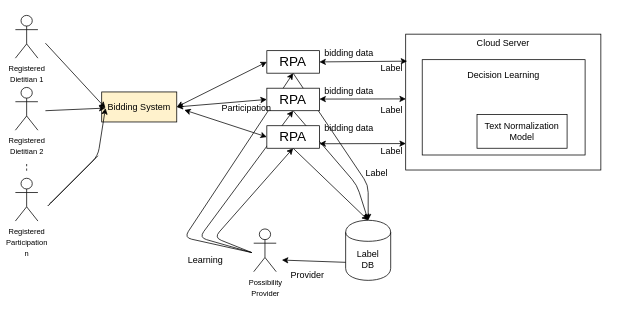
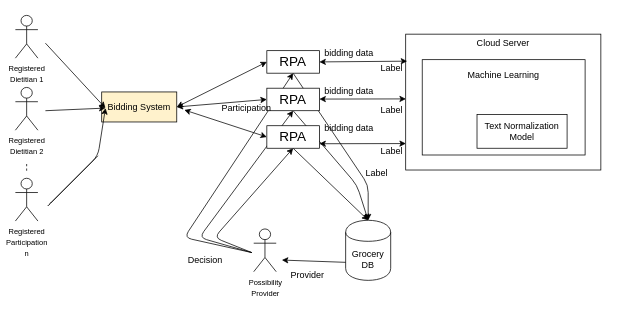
node "Decision Learning": label "Decision Learning" -> "Machine Learning"
node "Label DB": label "Label DB" -> "Grocery DB"
node "Learning": label "Learning" -> "Decision"
